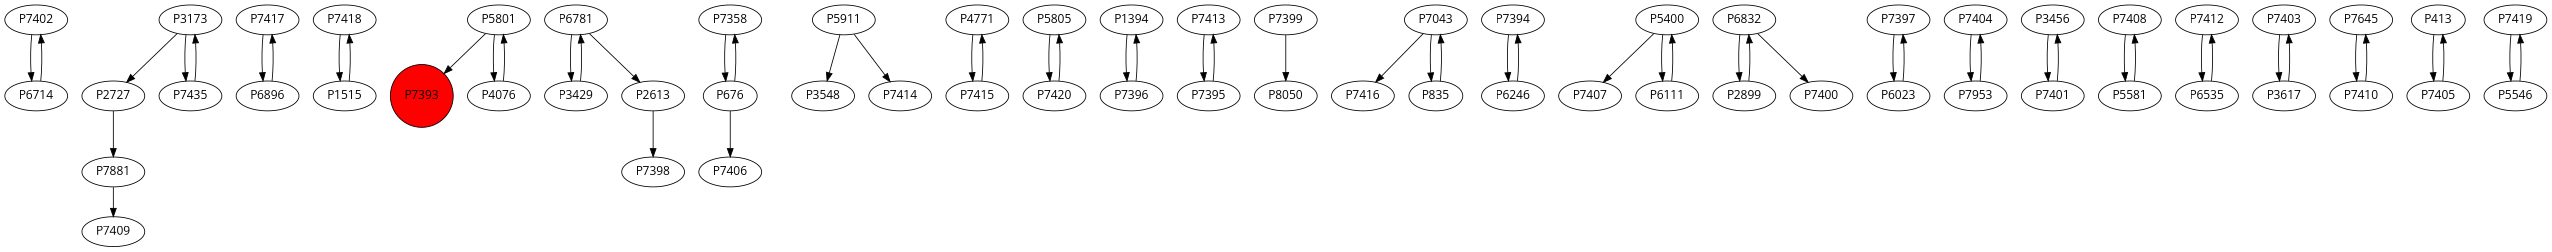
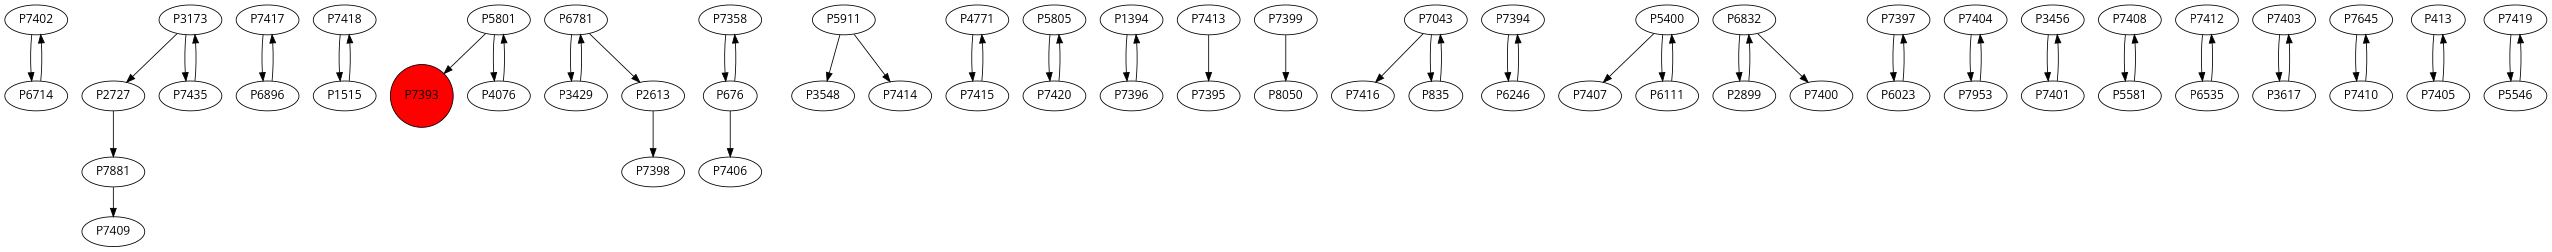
edge "P7395" -> "P7413": removed
